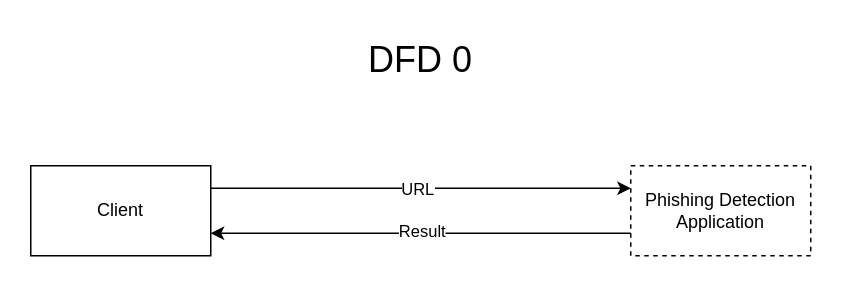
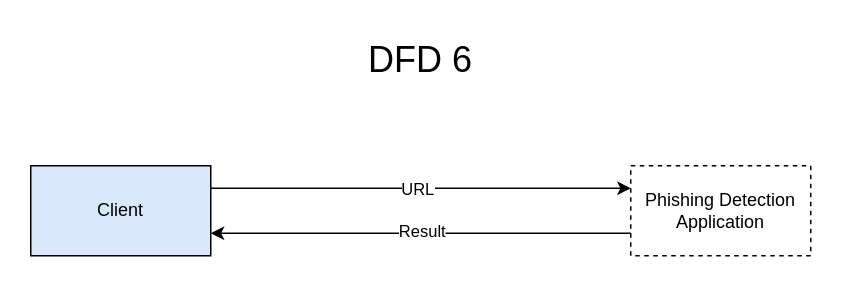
node "DFD 0": label "DFD 0" -> "DFD 6"
node "Client": fillcolor #ffffff -> #dae8fc
